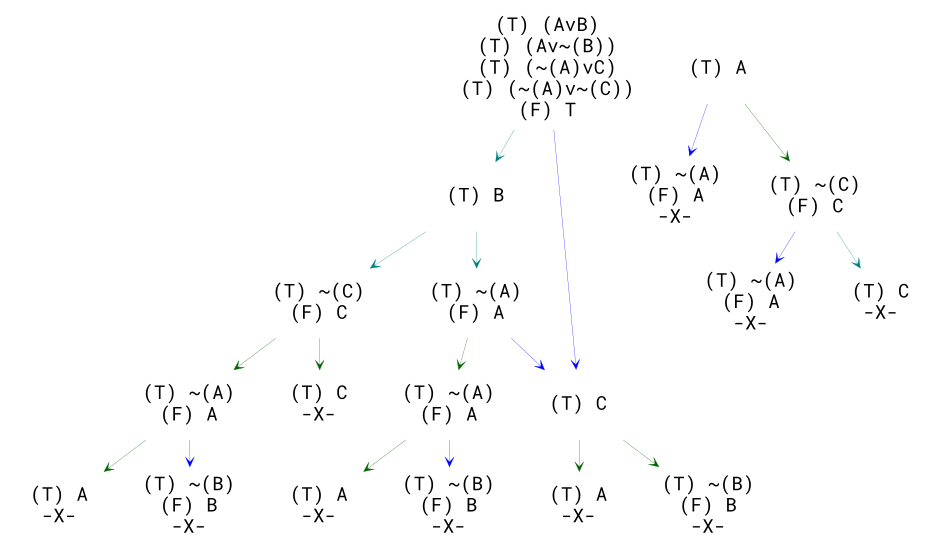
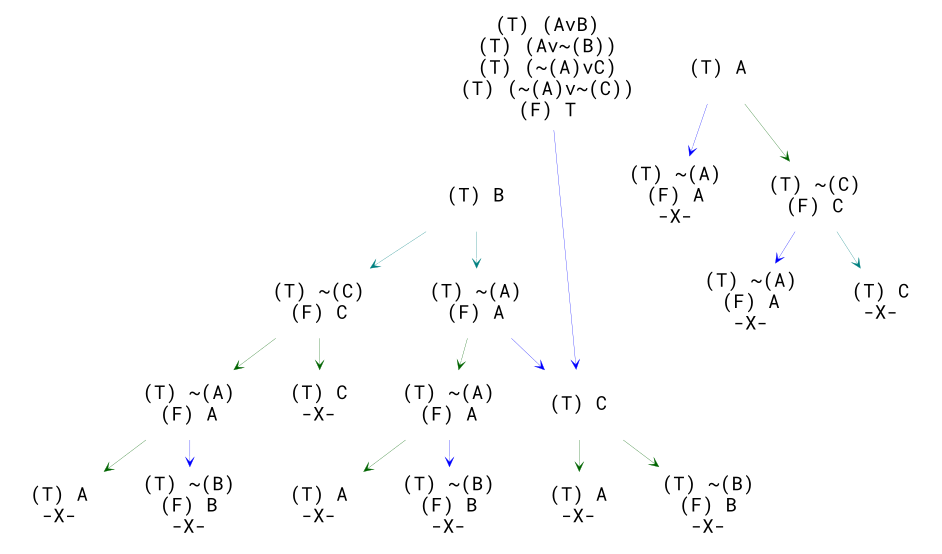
edge "(T) (AvB) (T) (Av~(B)) (T) (~(A)vC) (T) (~(A)v~(C)) (F) T" -> "(T) B": removed
